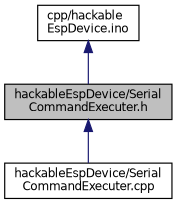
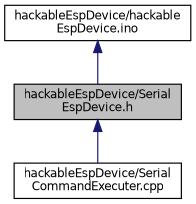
node "cpp/hackable EspDevice.ino": label "cpp/hackable EspDevice.ino" -> "hackableEspDevice/hackable EspDevice.ino"
node "hackableEspDevice/Serial CommandExecuter.h": label "hackableEspDevice/Serial CommandExecuter.h" -> "hackableEspDevice/Serial EspDevice.h"
